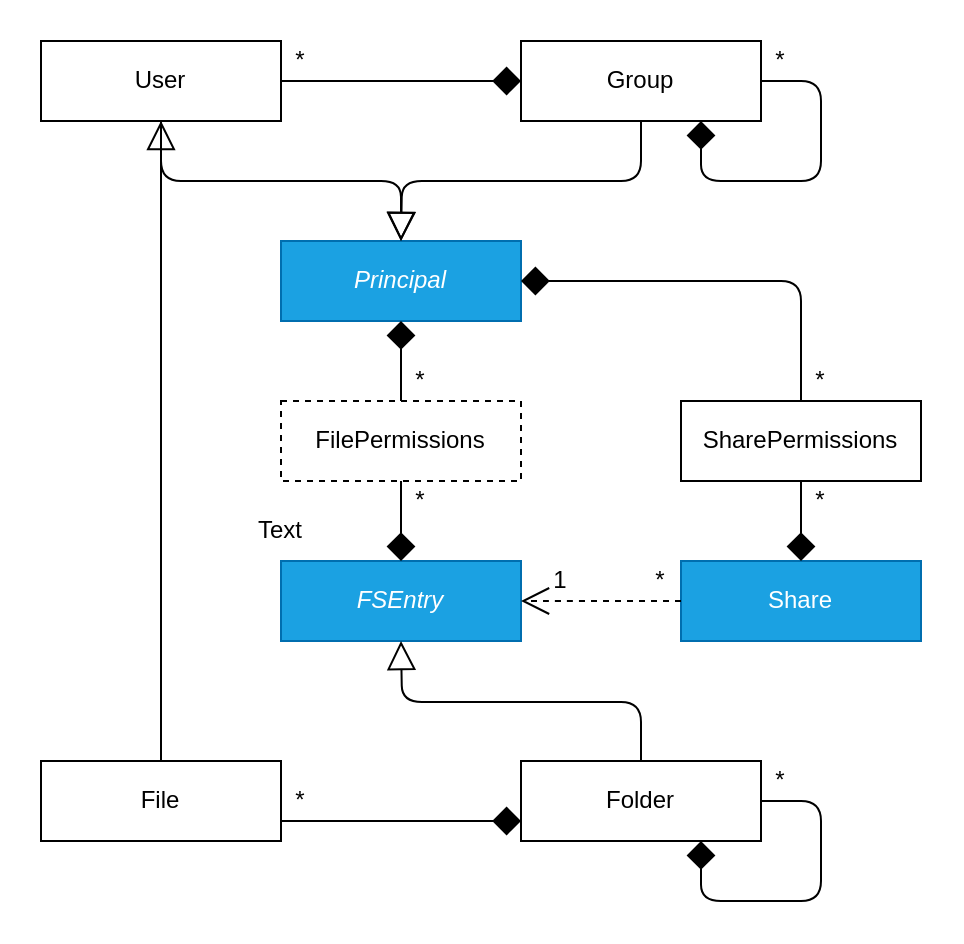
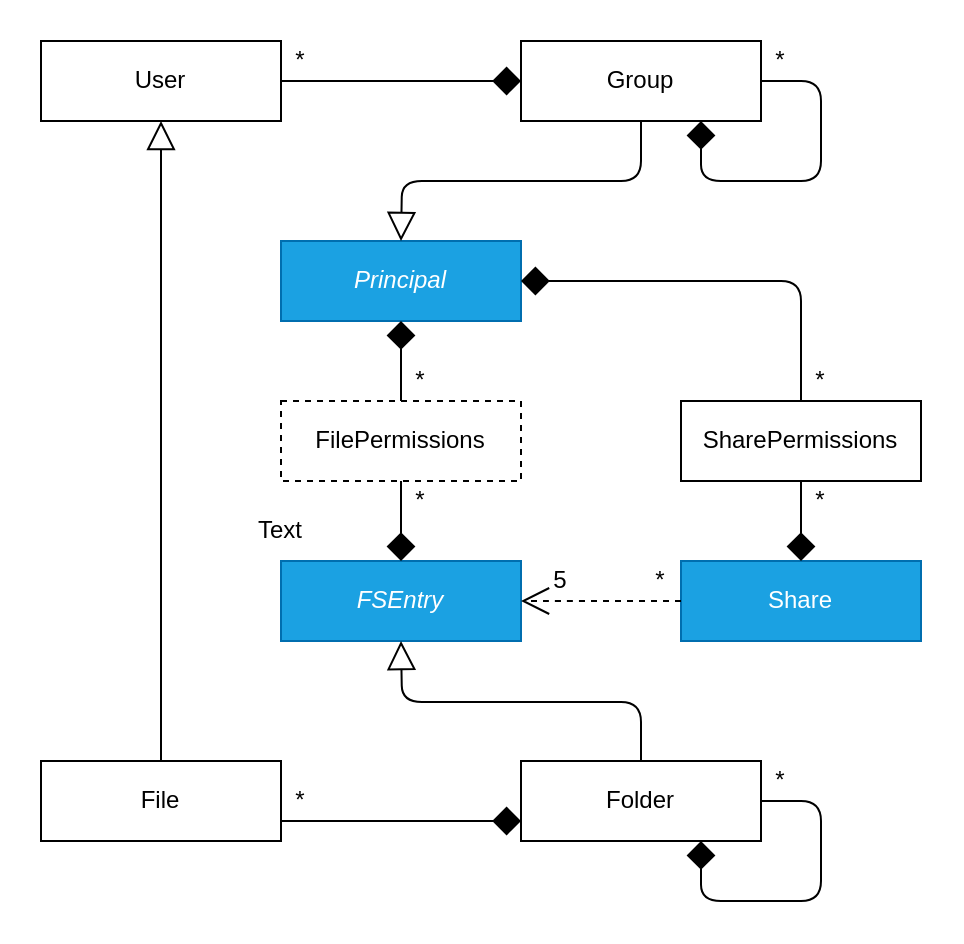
edge "User" -> "Principal": removed
node "1": label "1" -> "5"
